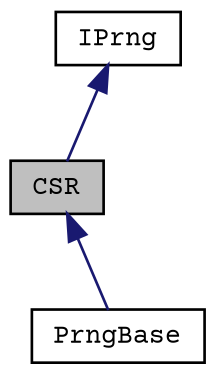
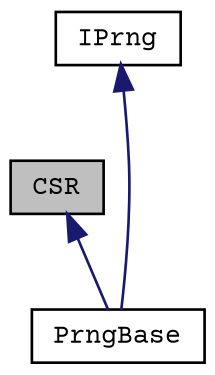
edge "CSR" -> "IPrng": now "PrngBase" -> "IPrng"
